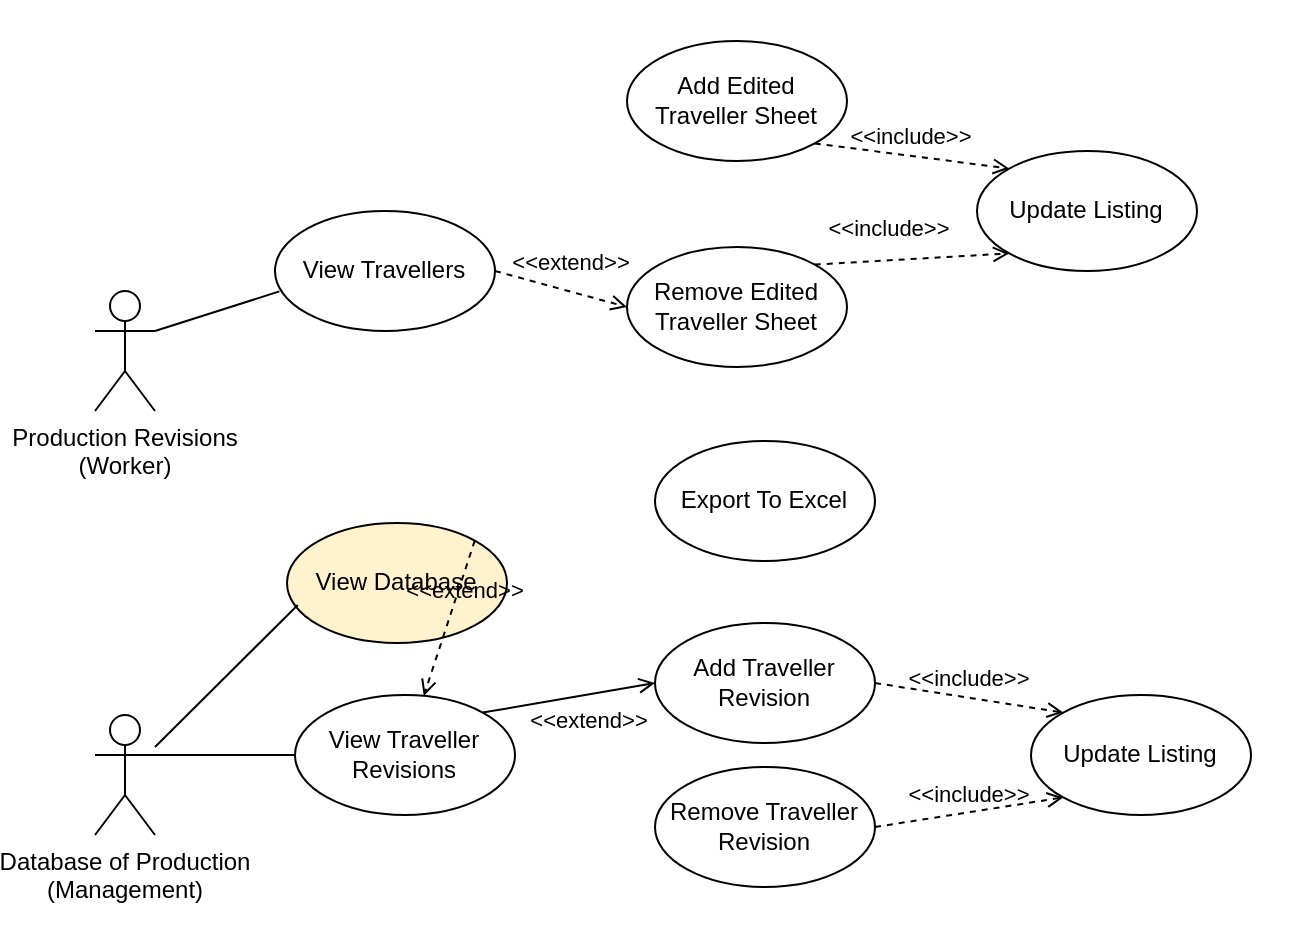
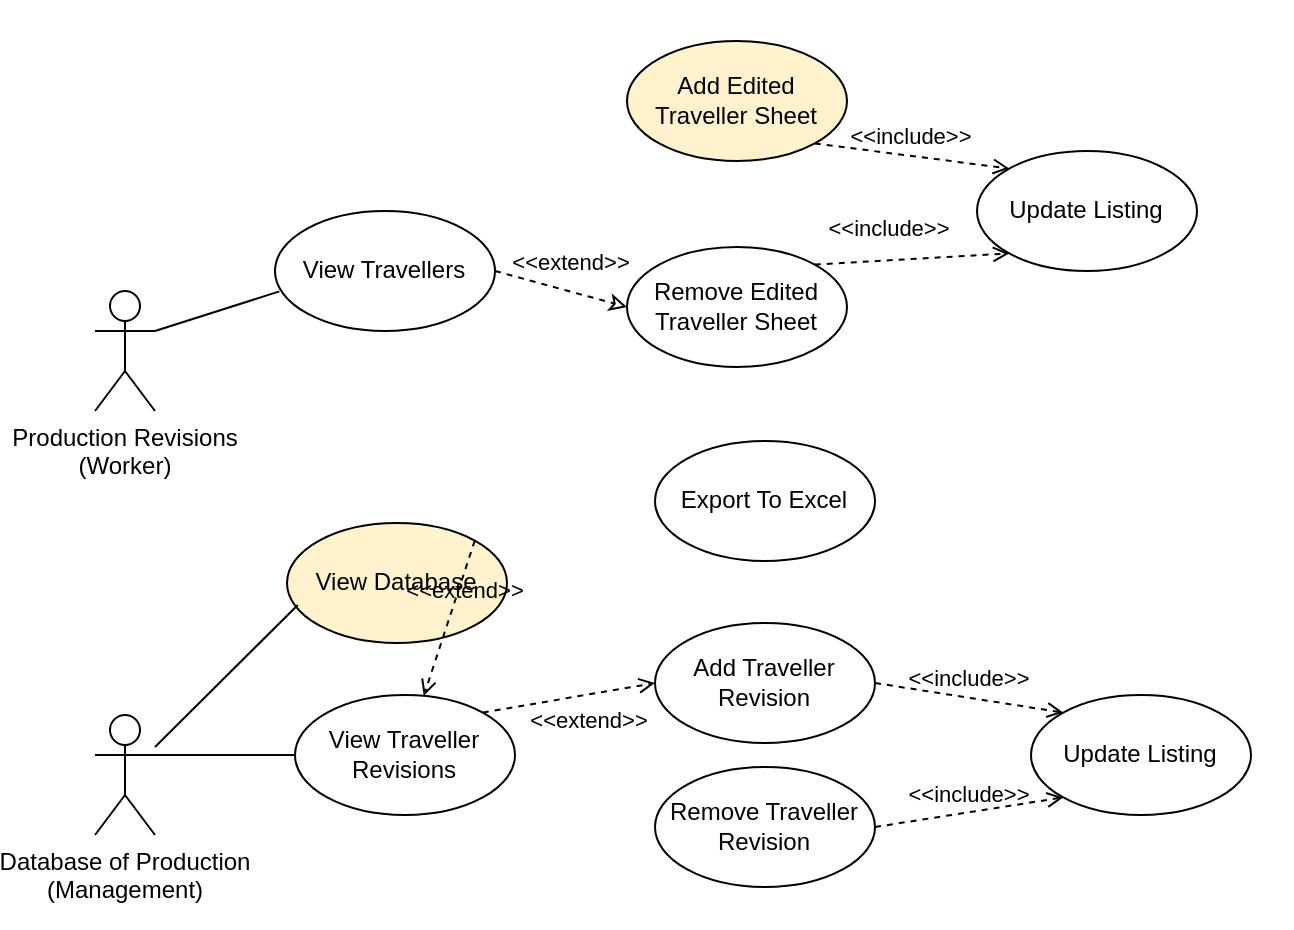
node "Add Edited Traveller Sheet": fillcolor #ffffff -> #fff2cc
edge "View Travellers" -> "Remove Edited Traveller Sheet": arrowhead open -> classic
edge "View Traveller Revisions" -> "Add Traveller Revision": style solid -> dashed
